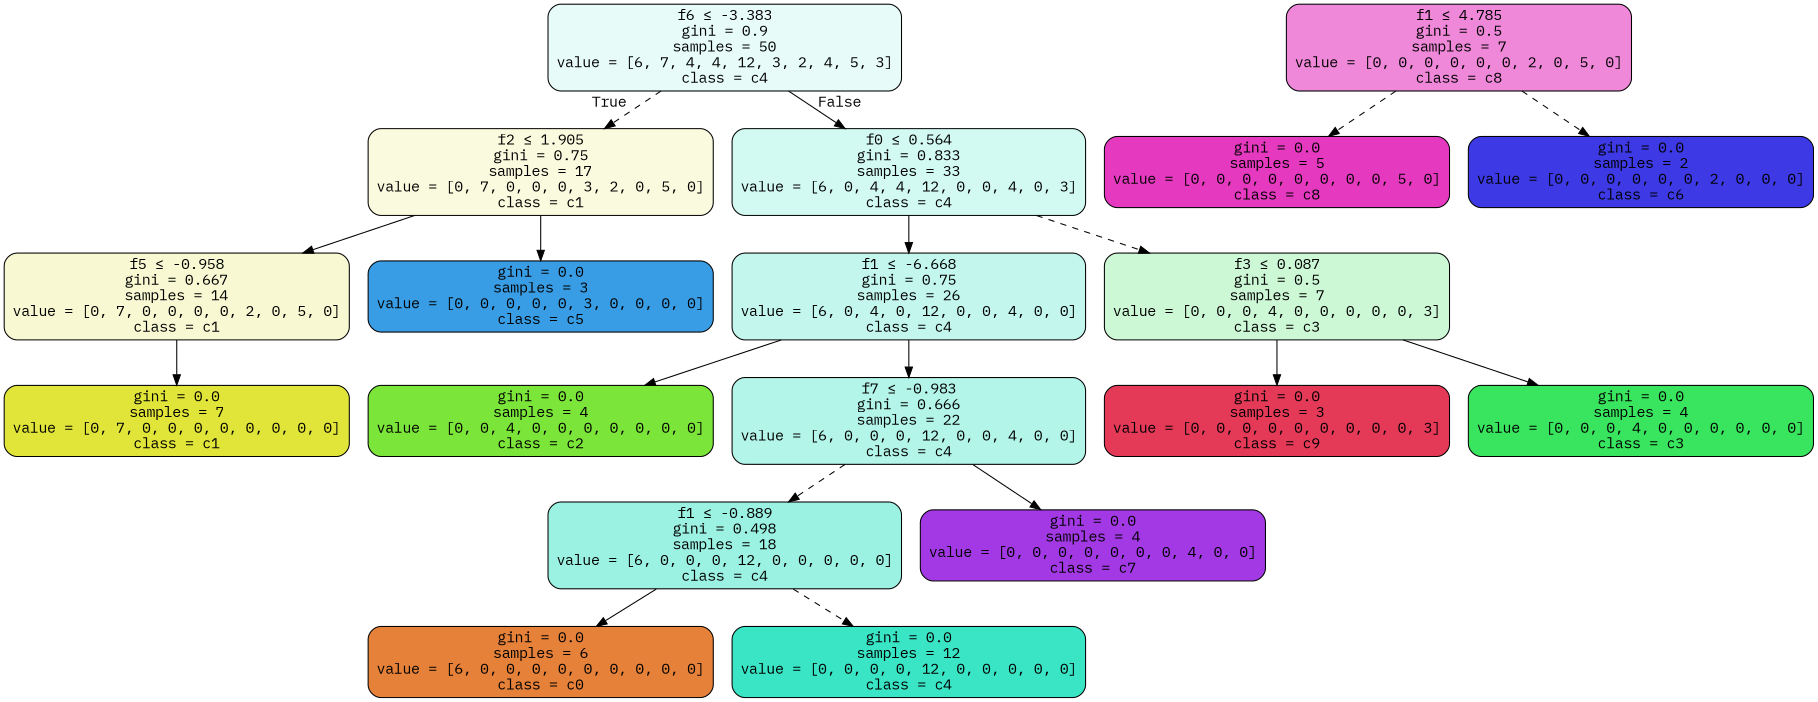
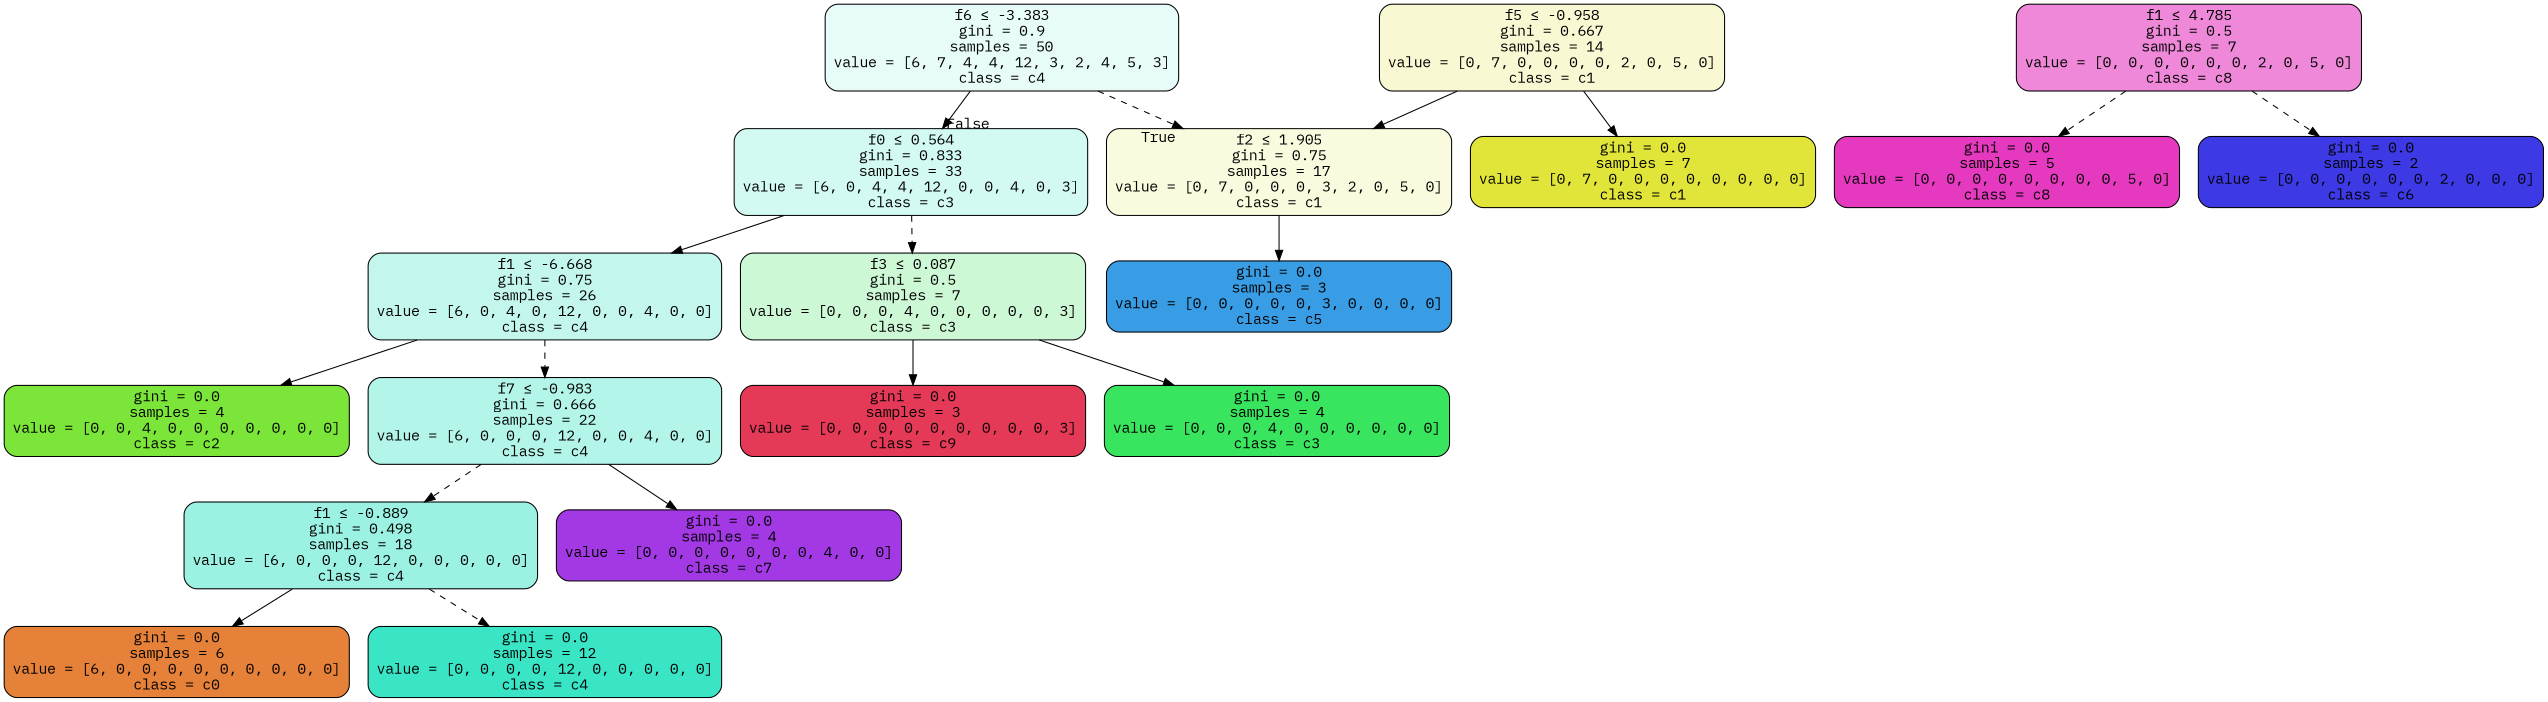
node "f0 ≤ 0.564": text "class = c4" -> "class = c3"
edge "f2 ≤ 1.905" -> "f5 ≤ -0.958": reversed
edge "f1 ≤ -6.668" -> "f7 ≤ -0.983": style solid -> dashed
